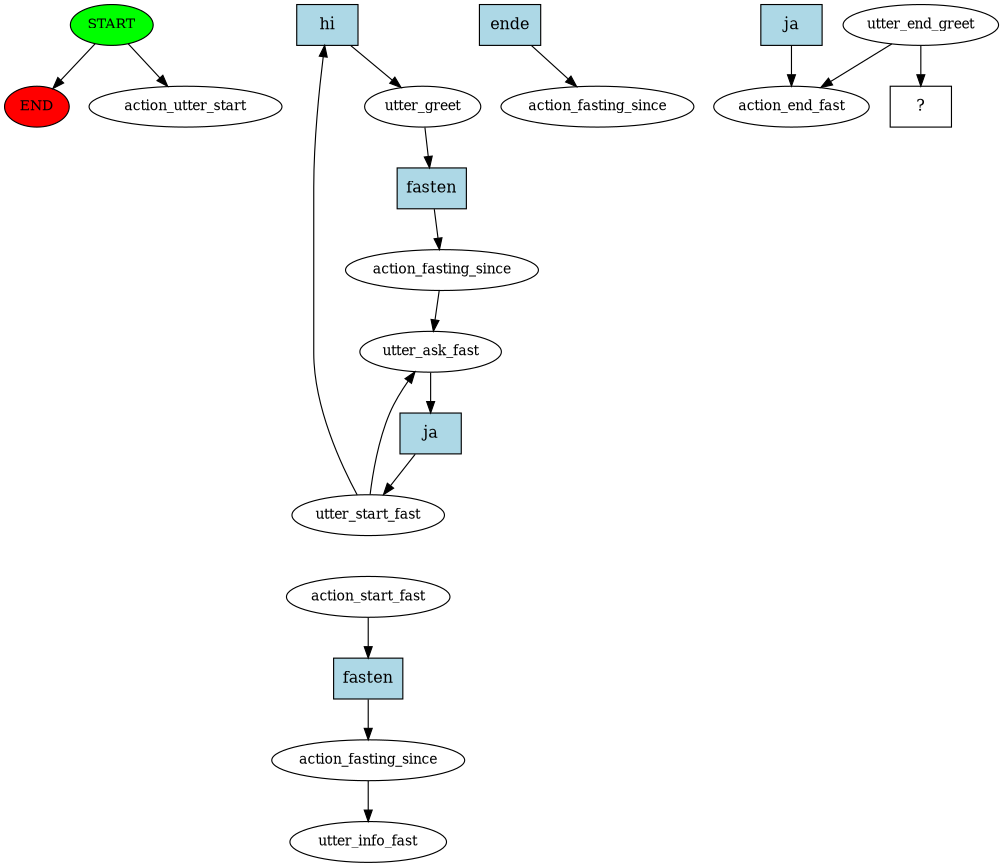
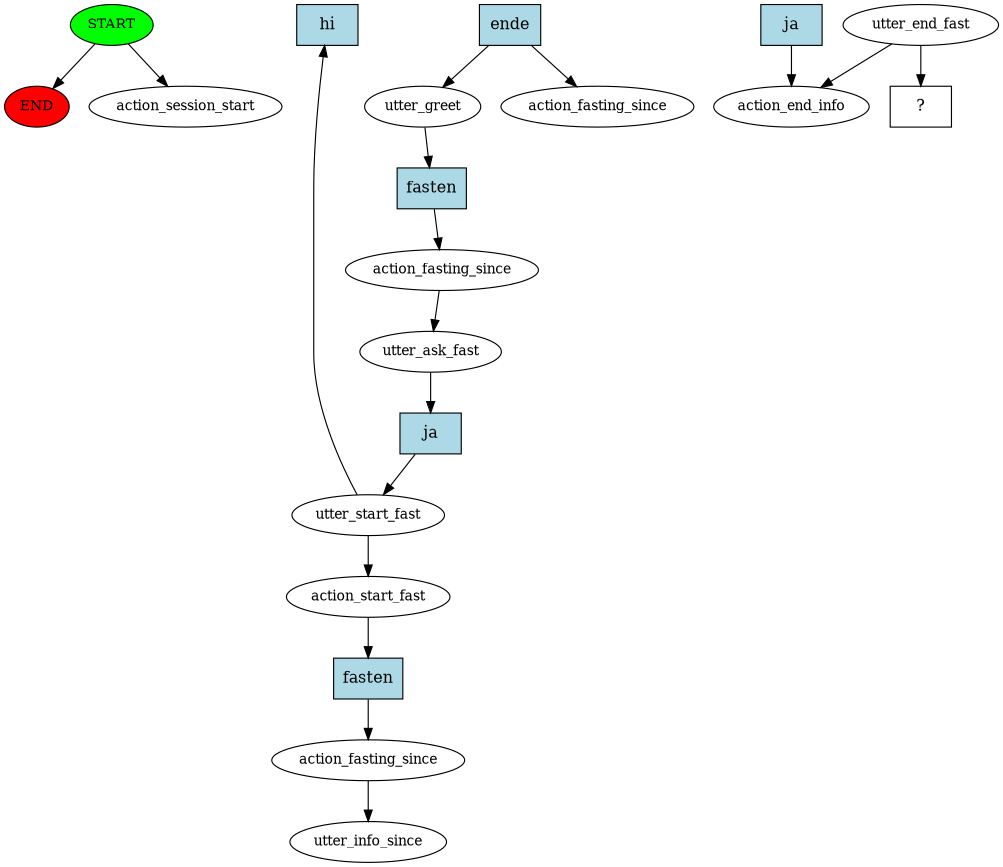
node "utter_end_greet": label "utter_end_greet" -> "utter_end_fast"
edge "hi" -> "utter_greet": now "ende" -> "utter_greet"
node "action_utter_start": label "action_utter_start" -> "action_session_start"
node "action_end_fast": label "action_end_fast" -> "action_end_info"
edge "utter_start_fast" -> "utter_ask_fast": now "utter_start_fast" -> "action_start_fast"
node "utter_info_fast": label "utter_info_fast" -> "utter_info_since"
